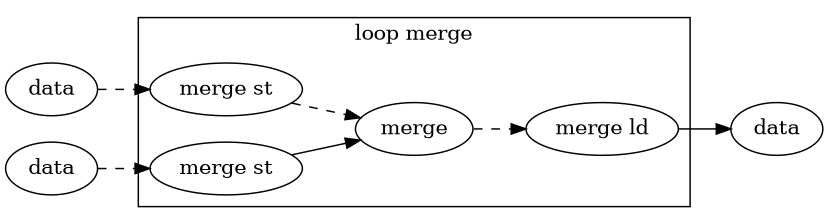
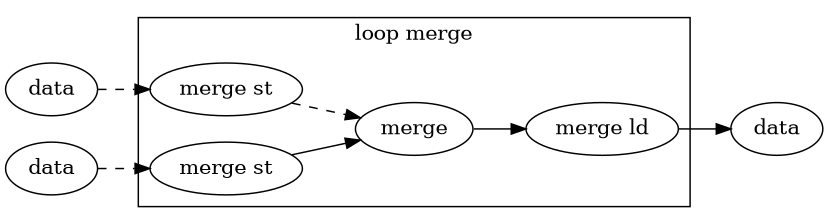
edge "merge" -> "merge ld": style dashed -> solid
